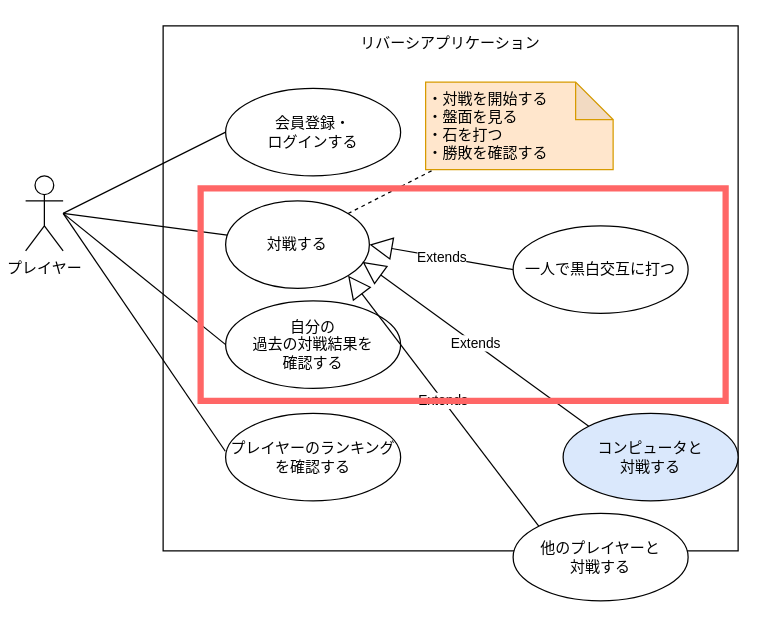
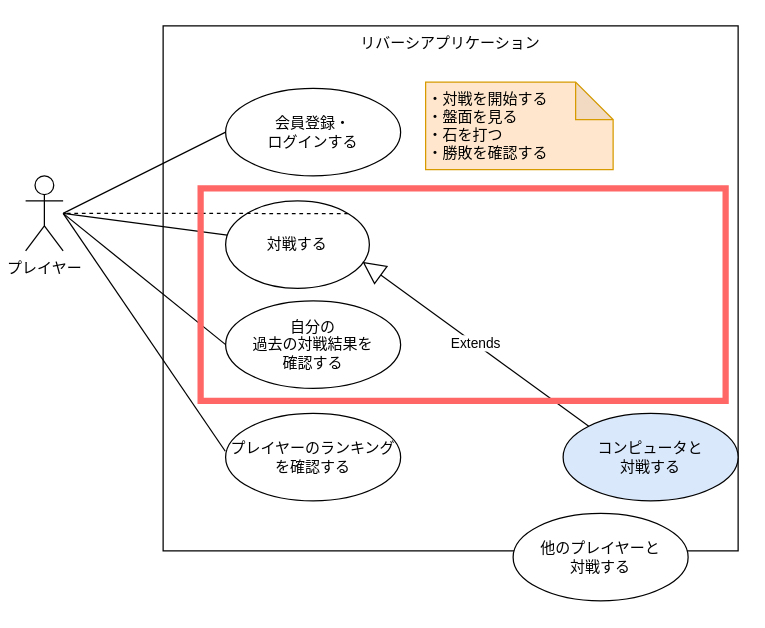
edge "・対戦を開始する ・盤面を見る ・石を打つ ・勝敗を確認する" -- "対戦する": now "プレイヤー" -- "対戦する"
edge "一人で黒白交互に打つ" -> "対戦する": removed, label "Extends"
node "一人で黒白交互に打つ": removed
edge "他のプレイヤーと 対戦する" -> "対戦する": removed, label "Extends"
